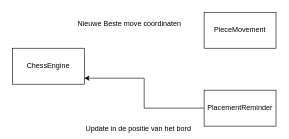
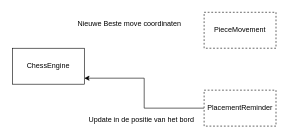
node "PieceMovement": style solid -> dashed
node "PlacementReminder": style solid -> dashed
node "Update in de positie van het bord": moved (138, 129) -> (141, 120)
